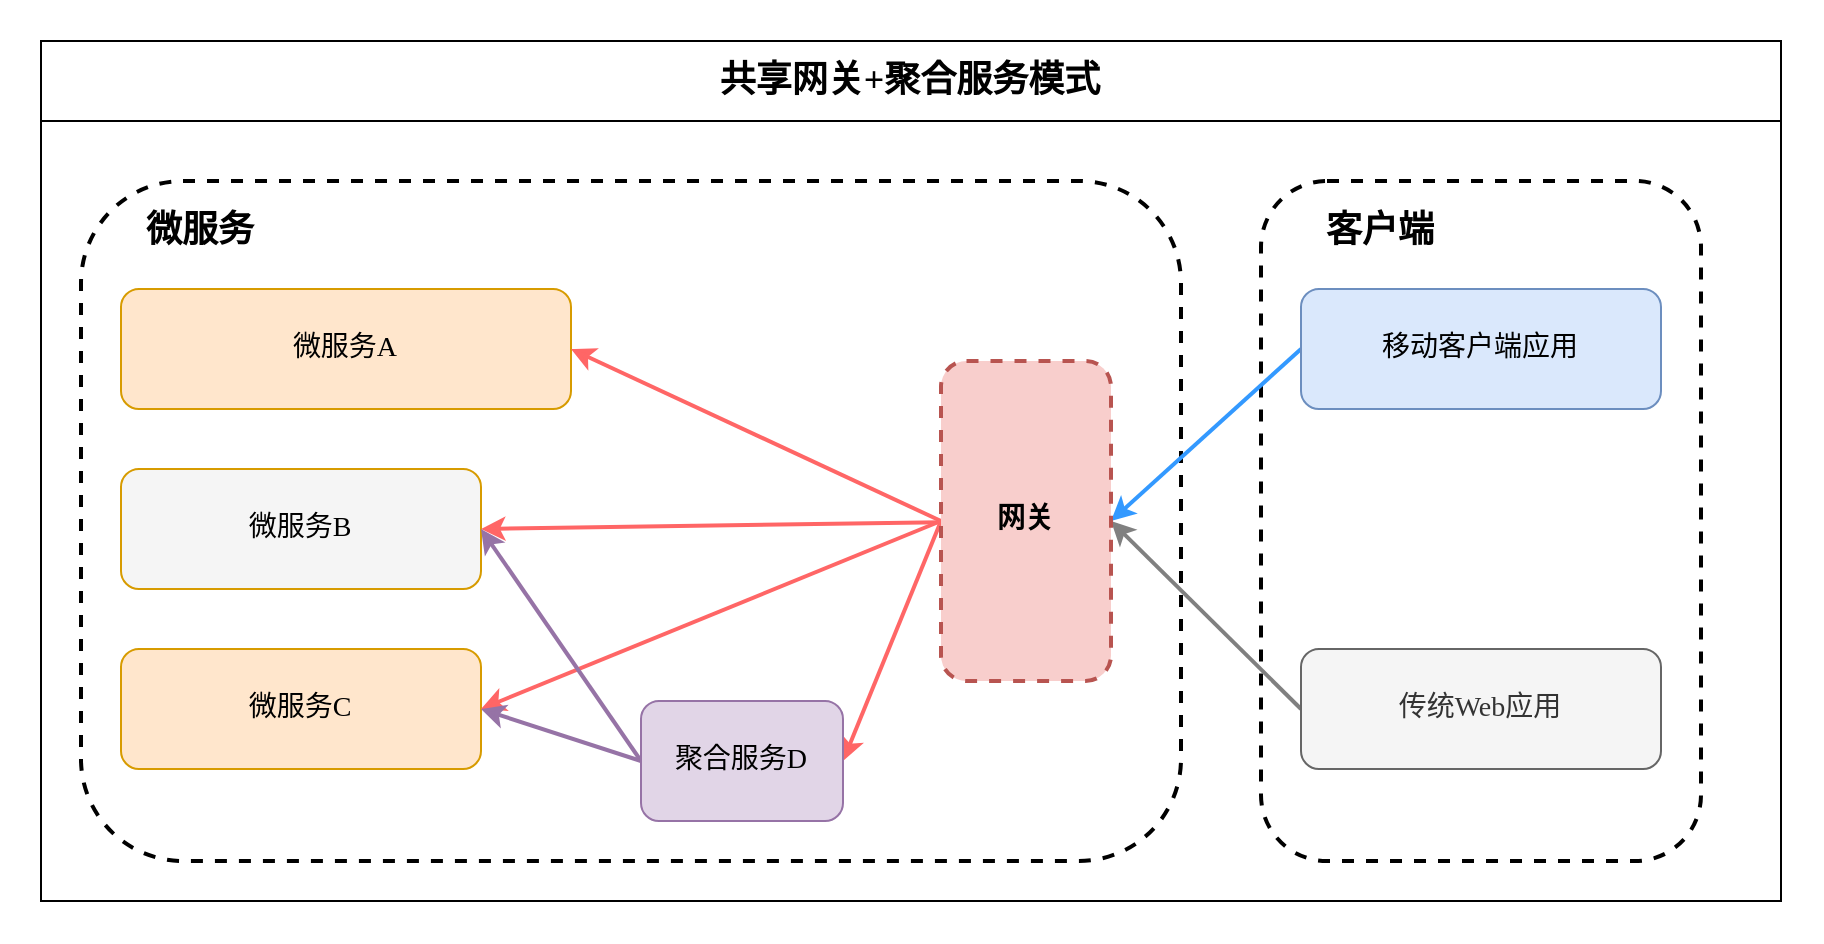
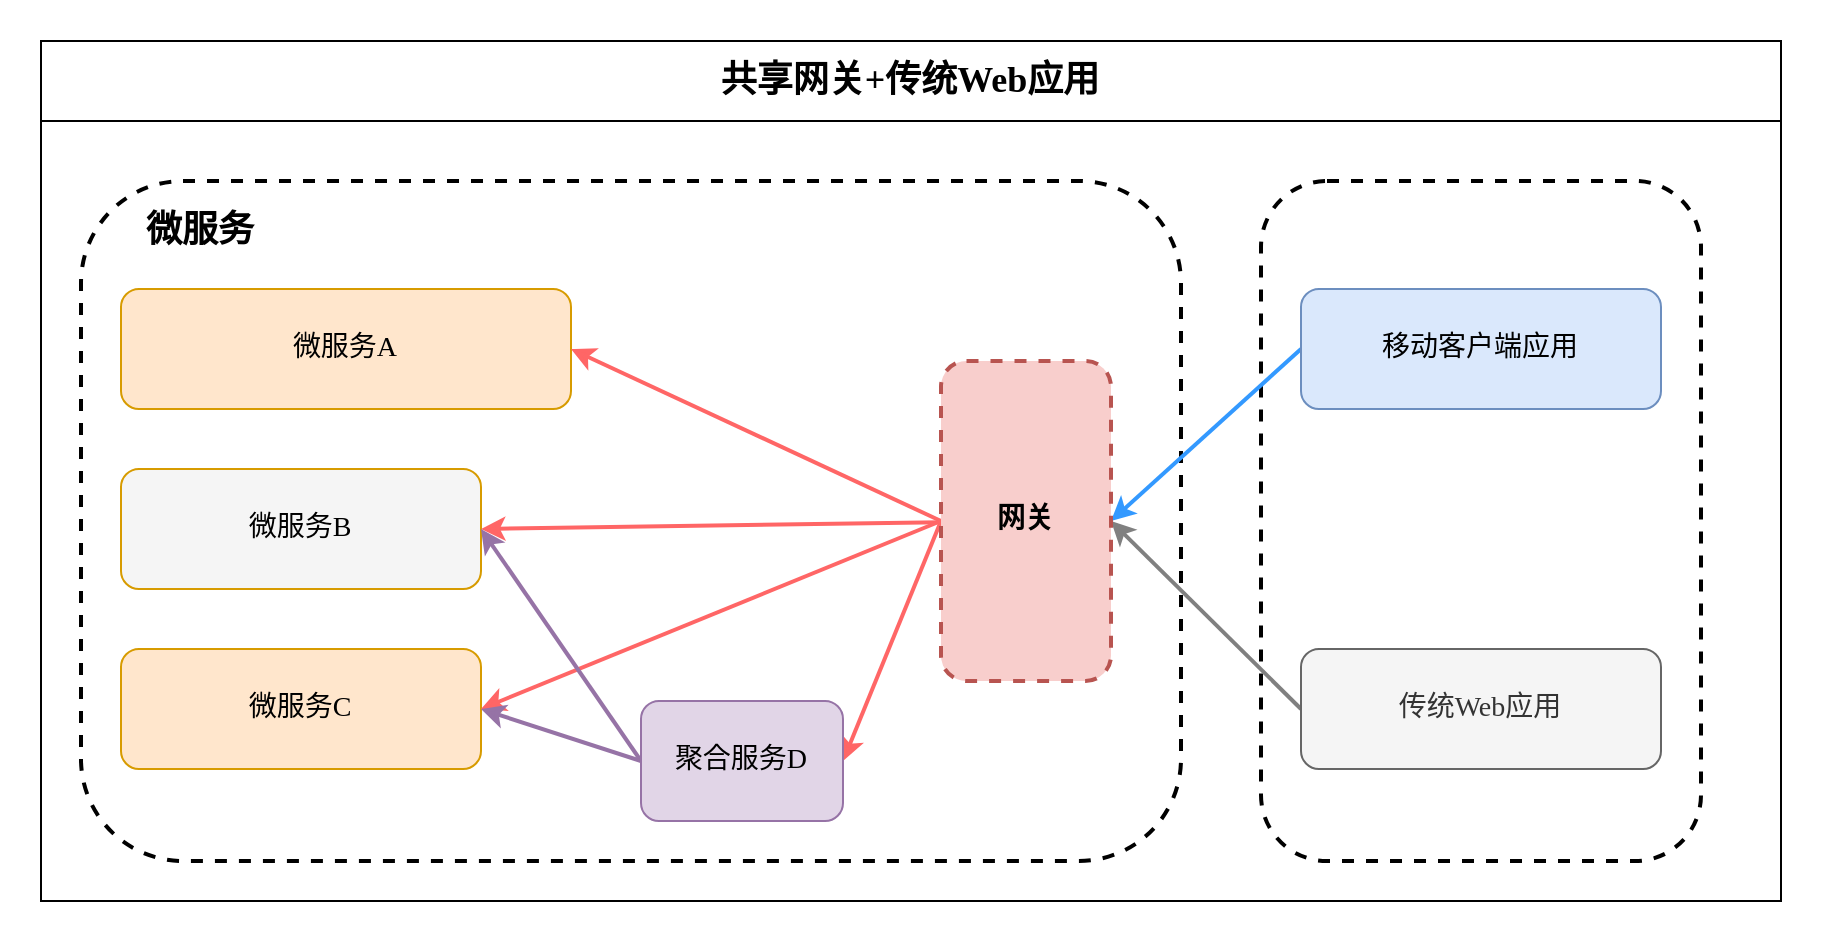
node "共享网关+聚合服务模式": label "共享网关+聚合服务模式" -> "共享网关+传统Web应用"
node "客户端": removed
